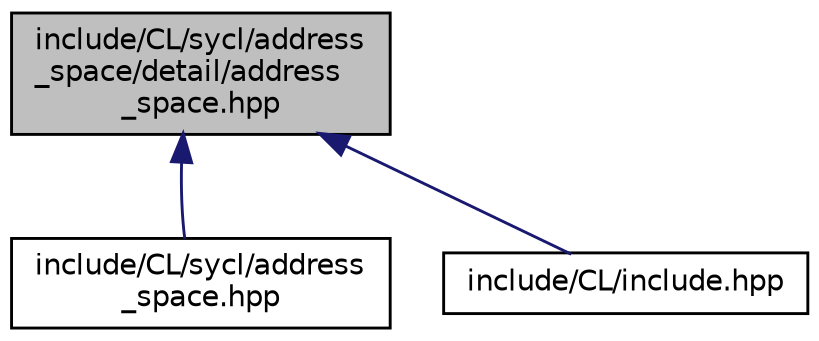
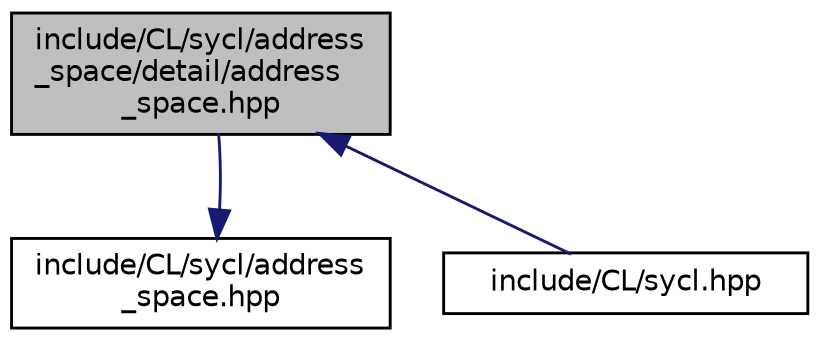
edge "include/CL/sycl/address _space.hpp" -> "include/CL/sycl/address _space/detail/address _space.hpp": reversed
node "include/CL/include.hpp": label "include/CL/include.hpp" -> "include/CL/sycl.hpp"
